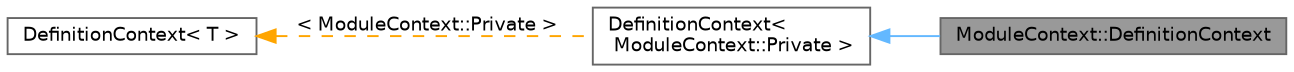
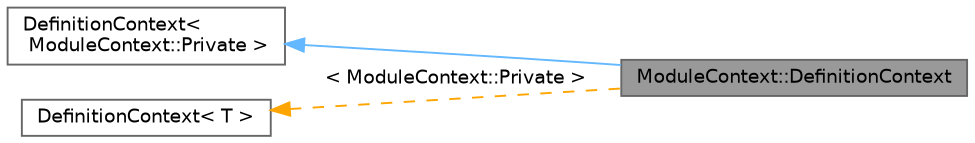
edge "DefinitionContext< ModuleContext::Private >" -> "DefinitionContext< T >": now "ModuleContext::DefinitionContext" -> "DefinitionContext< T >"
